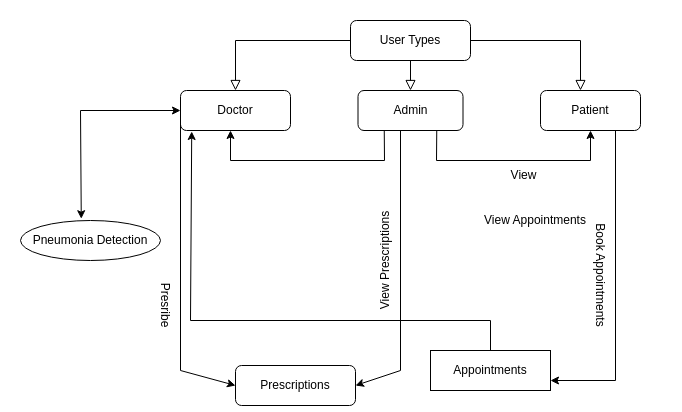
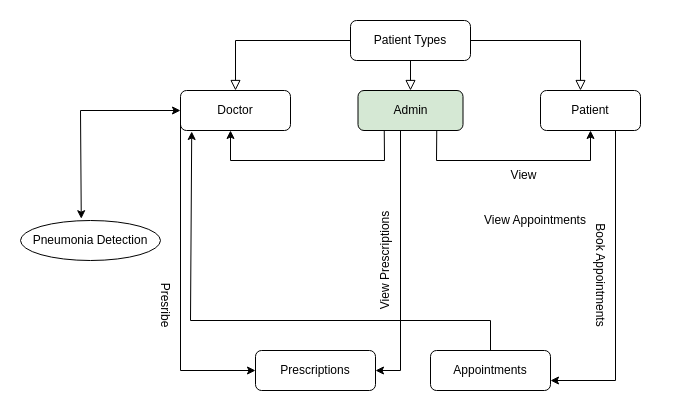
node "User Types": label "User Types" -> "Patient Types"
node "Admin": fillcolor #ffffff -> #d5e8d4
node "Appointments": shape rectangle -> rounded rectangle
node "Prescriptions": moved (296, 386) -> (316, 371)
